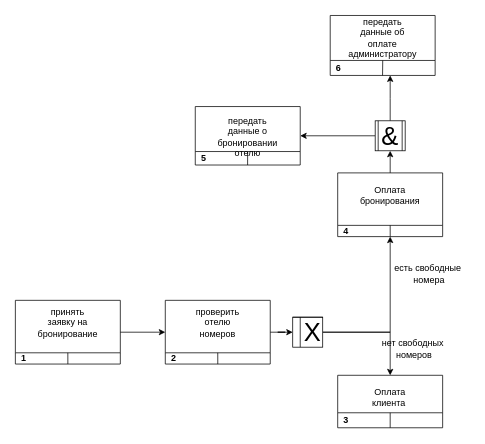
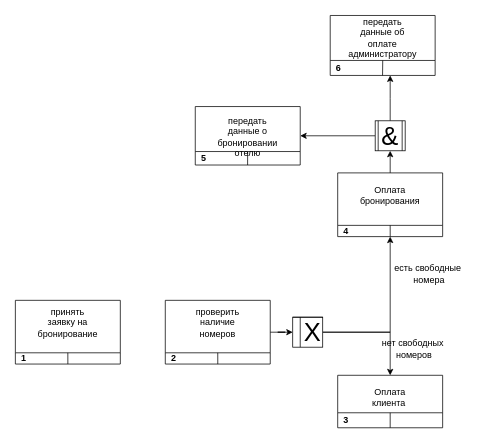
node "проверить отелю номеров": label "проверить отелю номеров" -> "проверить наличие номеров"
edge "1" -> "2": removed
